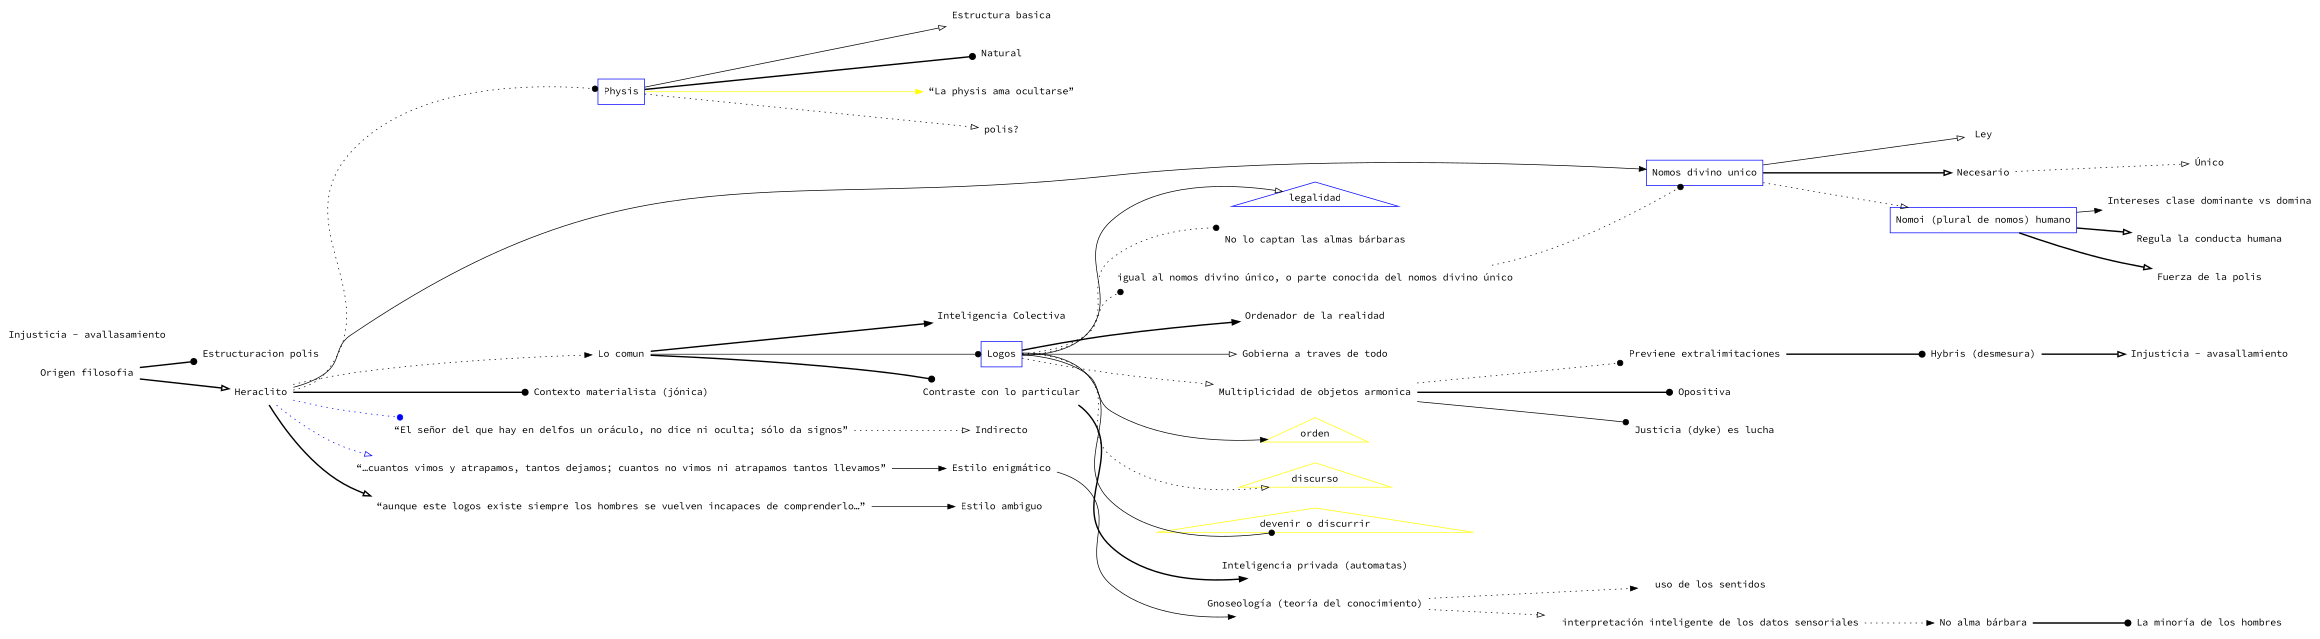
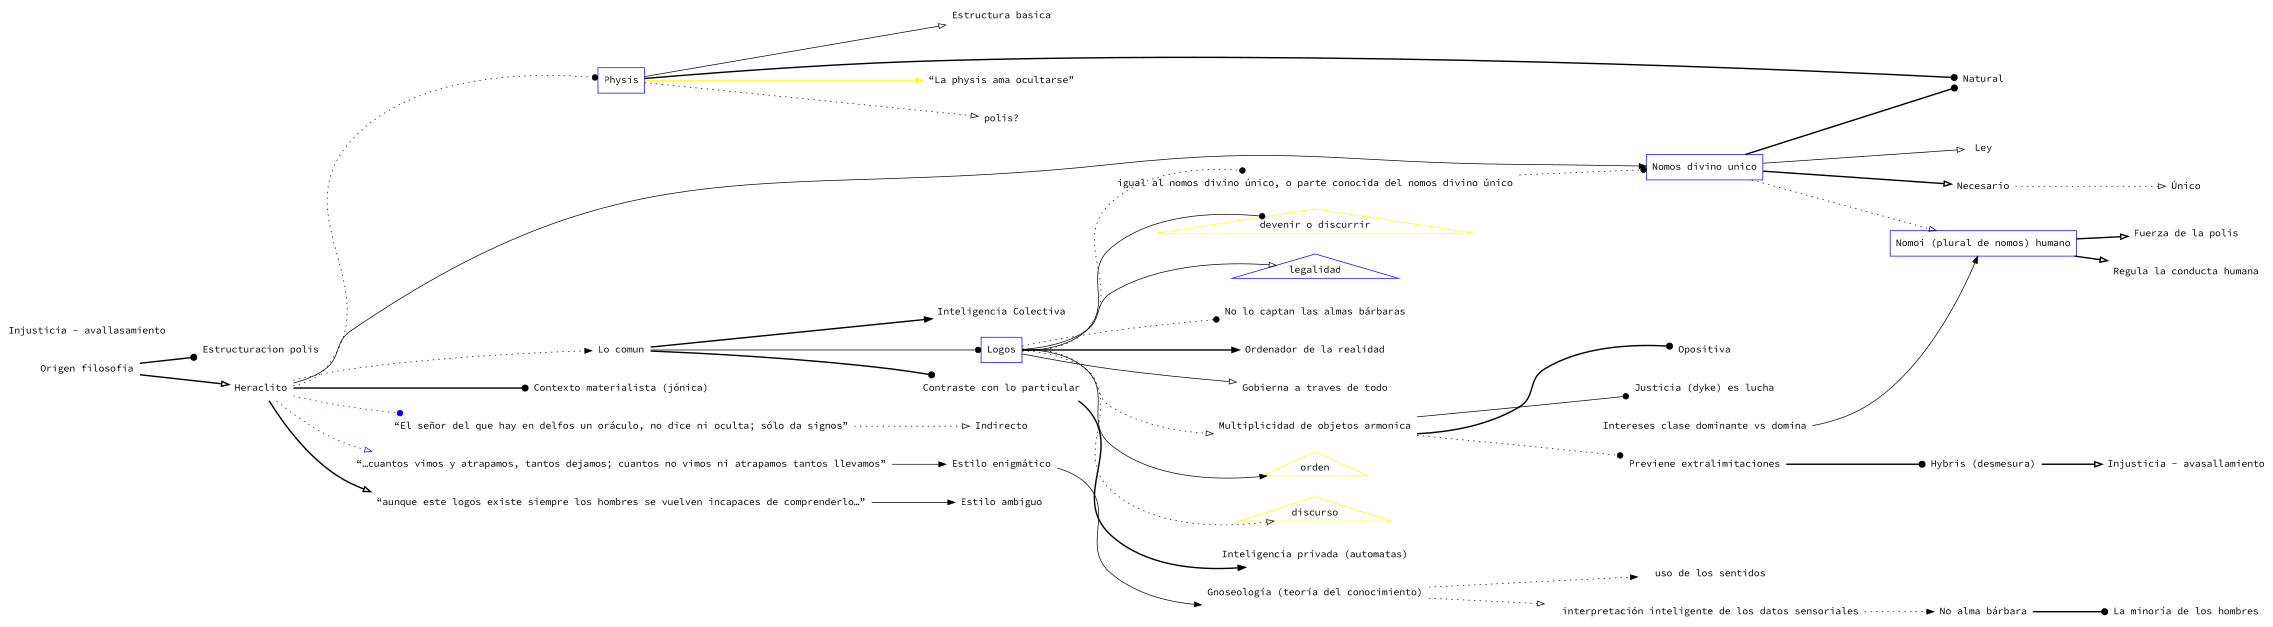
edge "Nomos divino unico" -> "Natural": added
edge "Nomoi (plural de nomos) humano" -> "Intereses clase dominante vs domina": reversed
